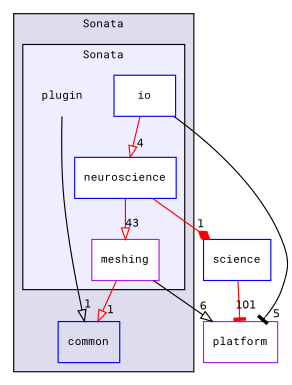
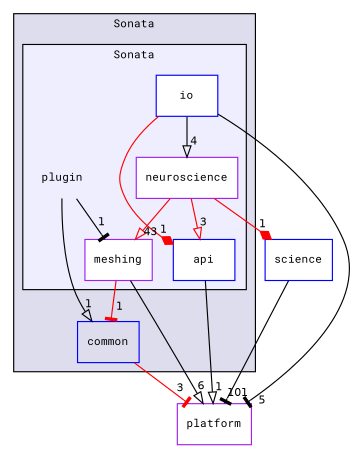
edge "io" -> "neuroscience": color red -> black
node "neuroscience": color blue -> purple
edge "plugin" -> "meshing": added
node "api": added
edge "meshing" -> "common": arrowhead onormal -> tee
edge "science" -> "platform": color red -> black
edge "common" -> "platform": added
